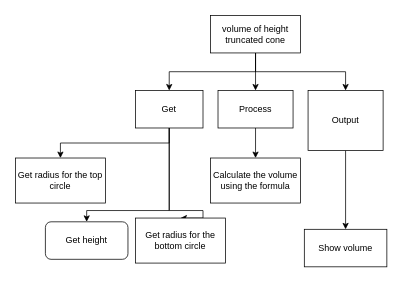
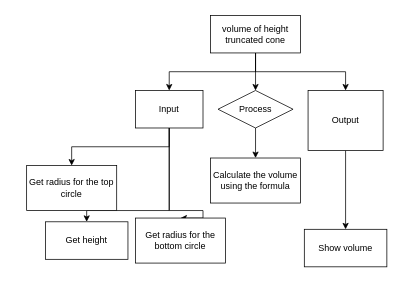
node "Get": label "Get" -> "Input"
node "Process": shape rectangle -> diamond
node "Get radius for the top circle": moved (60, 180) -> (72, 188)
node "Get height": shape rounded rectangle -> rectangle
